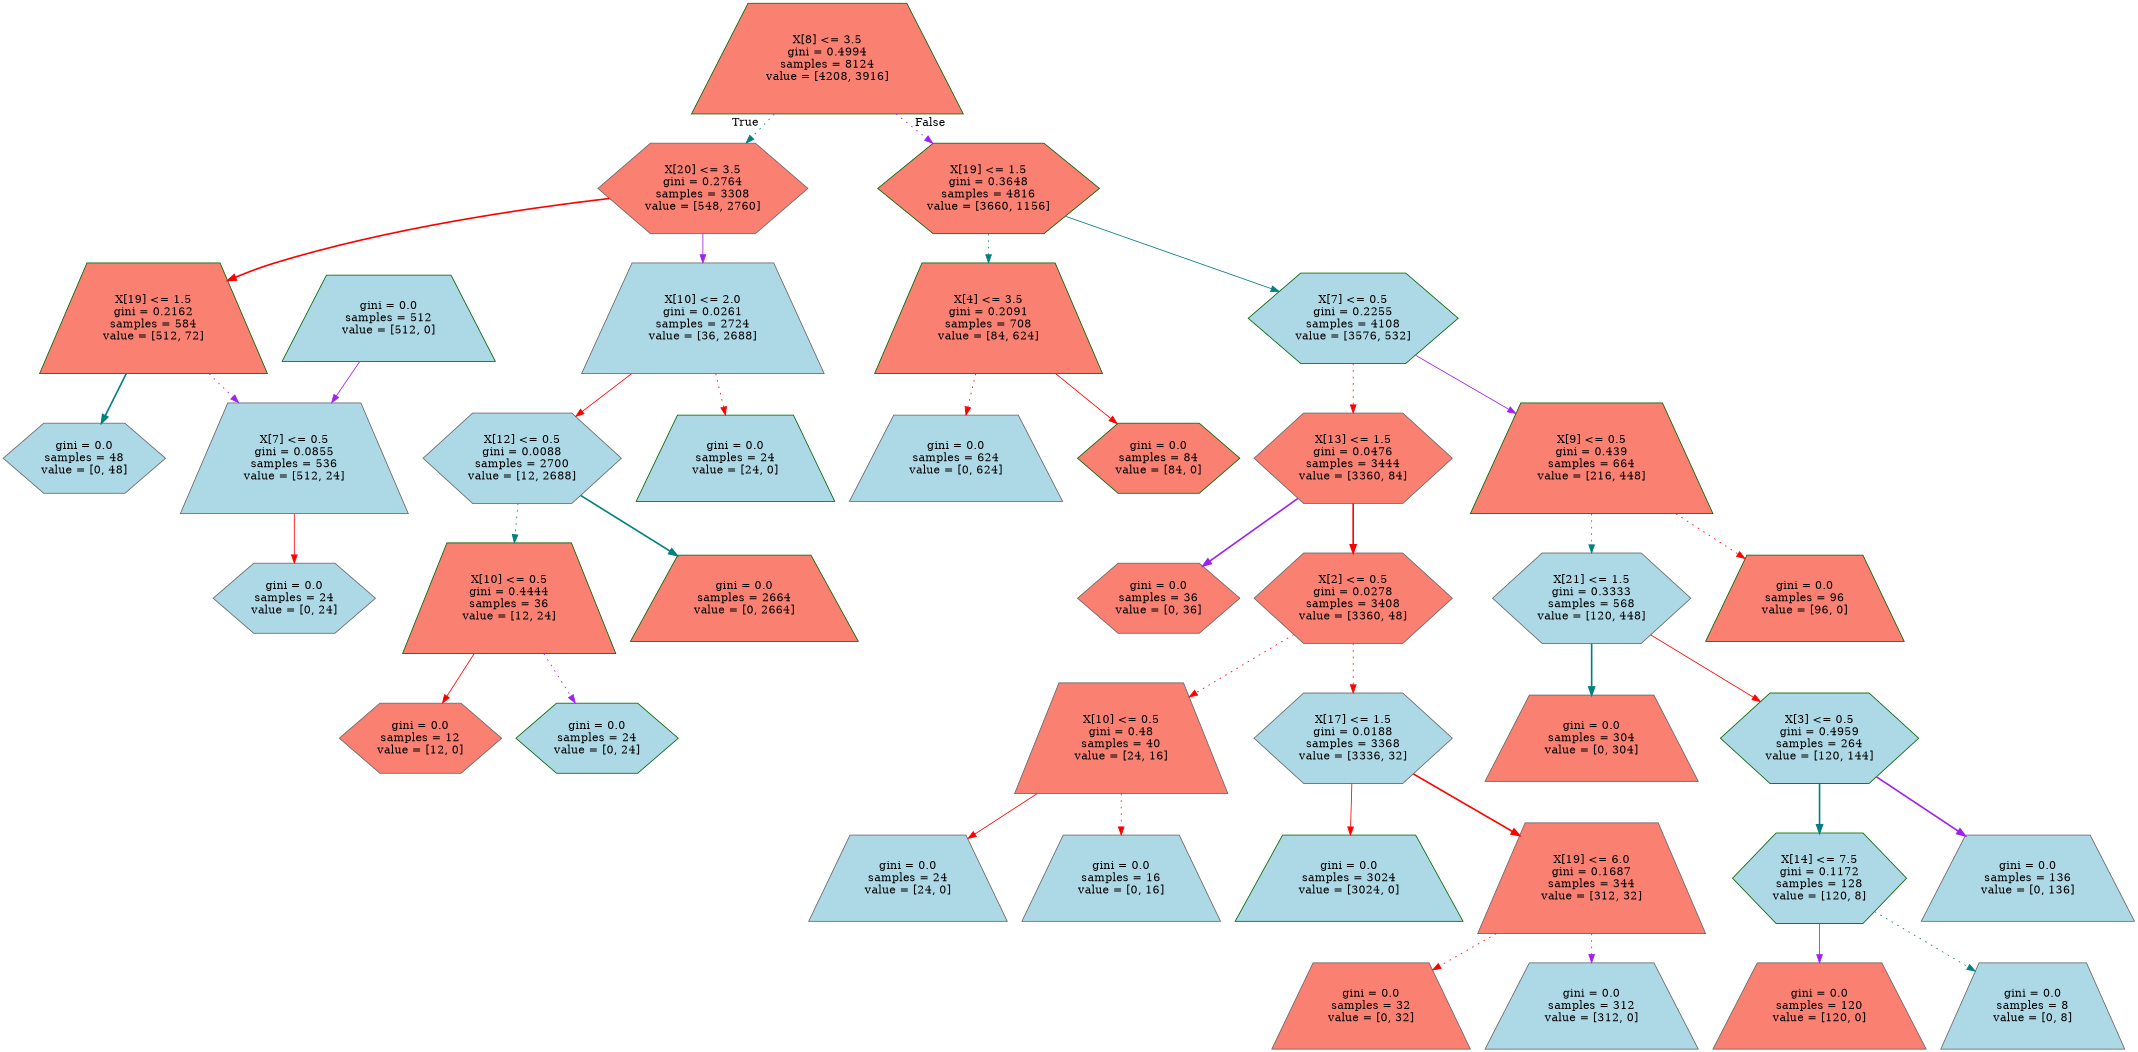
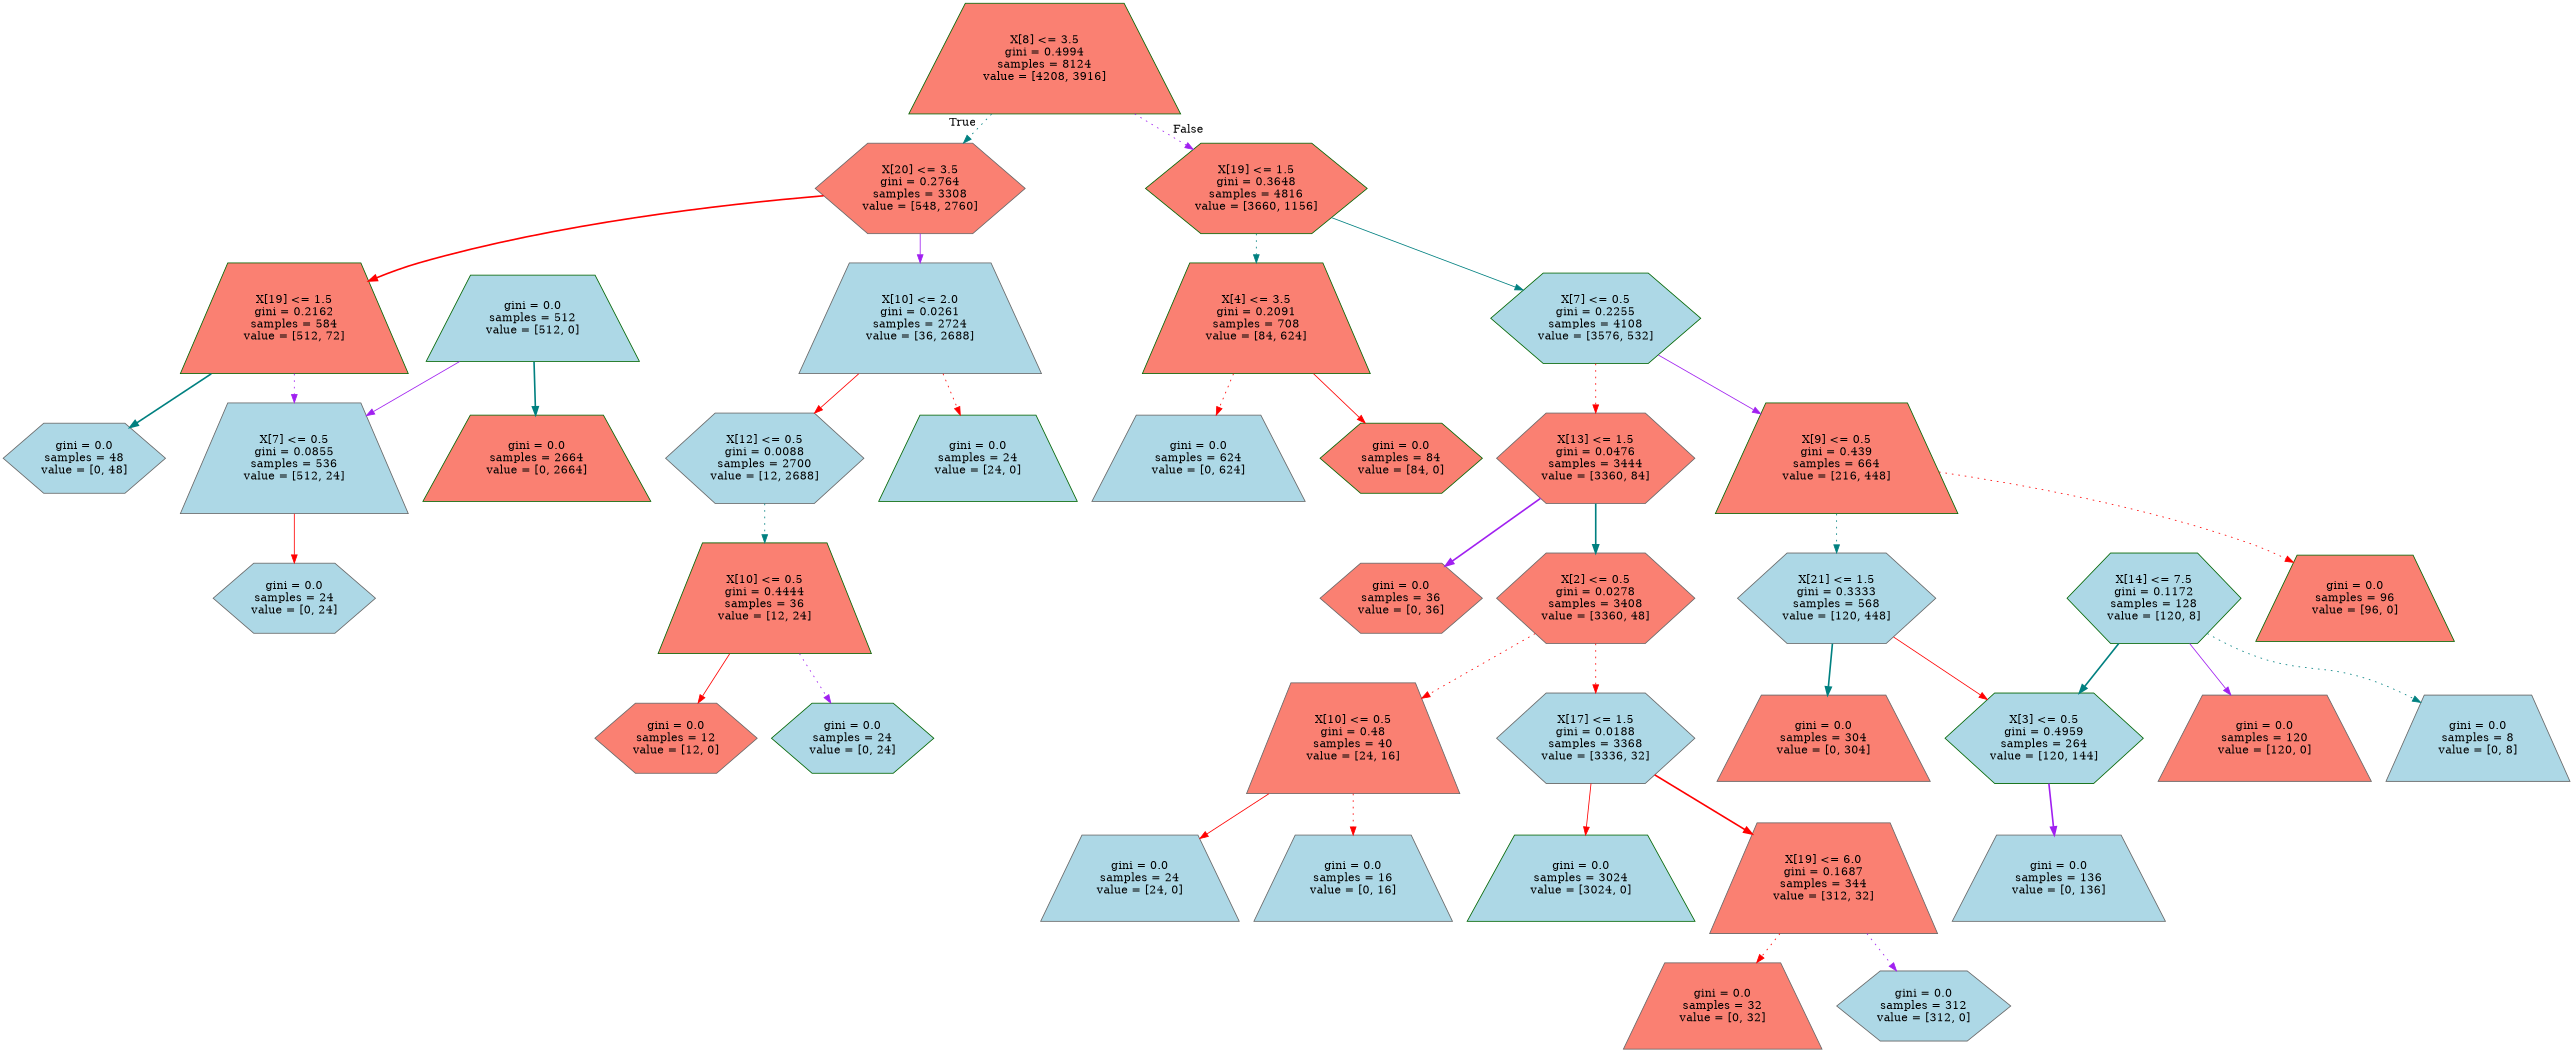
edge "X[12] <= 0.5 gini = 0.0088 samples = 2700 value = [12, 2688]" -> "gini = 0.0 samples = 2664 value = [0, 2664]": now "gini = 0.0 samples = 512 value = [512, 0]" -> "gini = 0.0 samples = 2664 value = [0, 2664]"
edge "X[13] <= 1.5 gini = 0.0476 samples = 3444 value = [3360, 84]" -> "X[2] <= 0.5 gini = 0.0278 samples = 3408 value = [3360, 48]": color red -> teal
edge "X[3] <= 0.5 gini = 0.4959 samples = 264 value = [120, 144]" -> "X[14] <= 7.5 gini = 0.1172 samples = 128 value = [120, 8]": reversed
node "gini = 0.0 samples = 312 value = [312, 0]": shape trapezium -> hexagon
